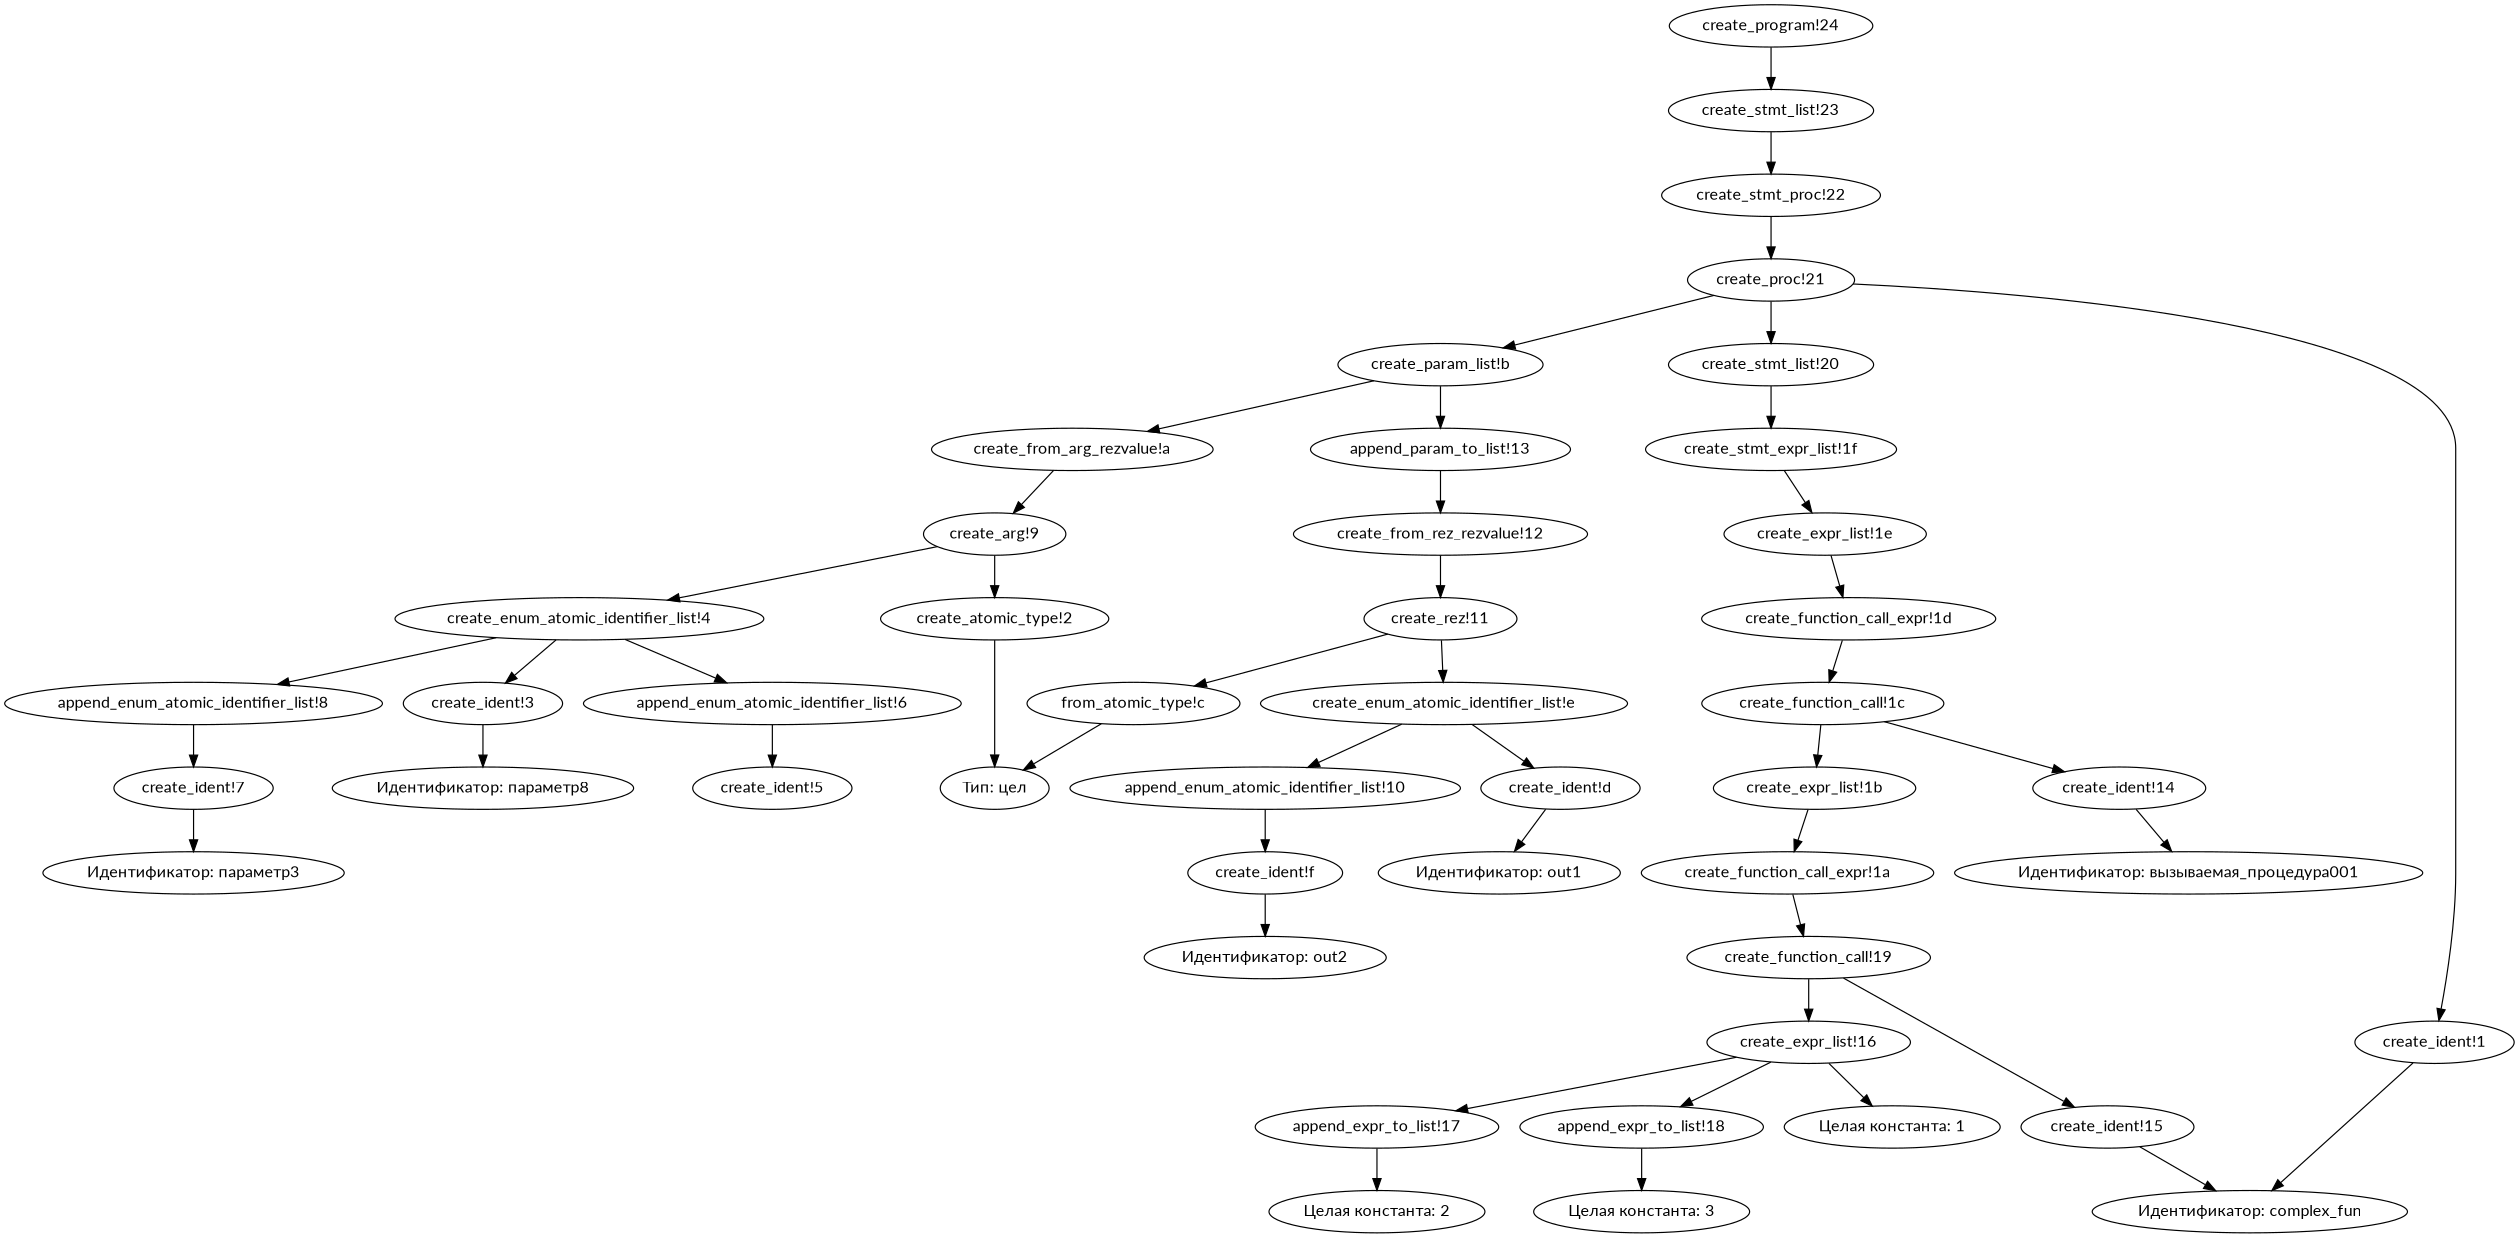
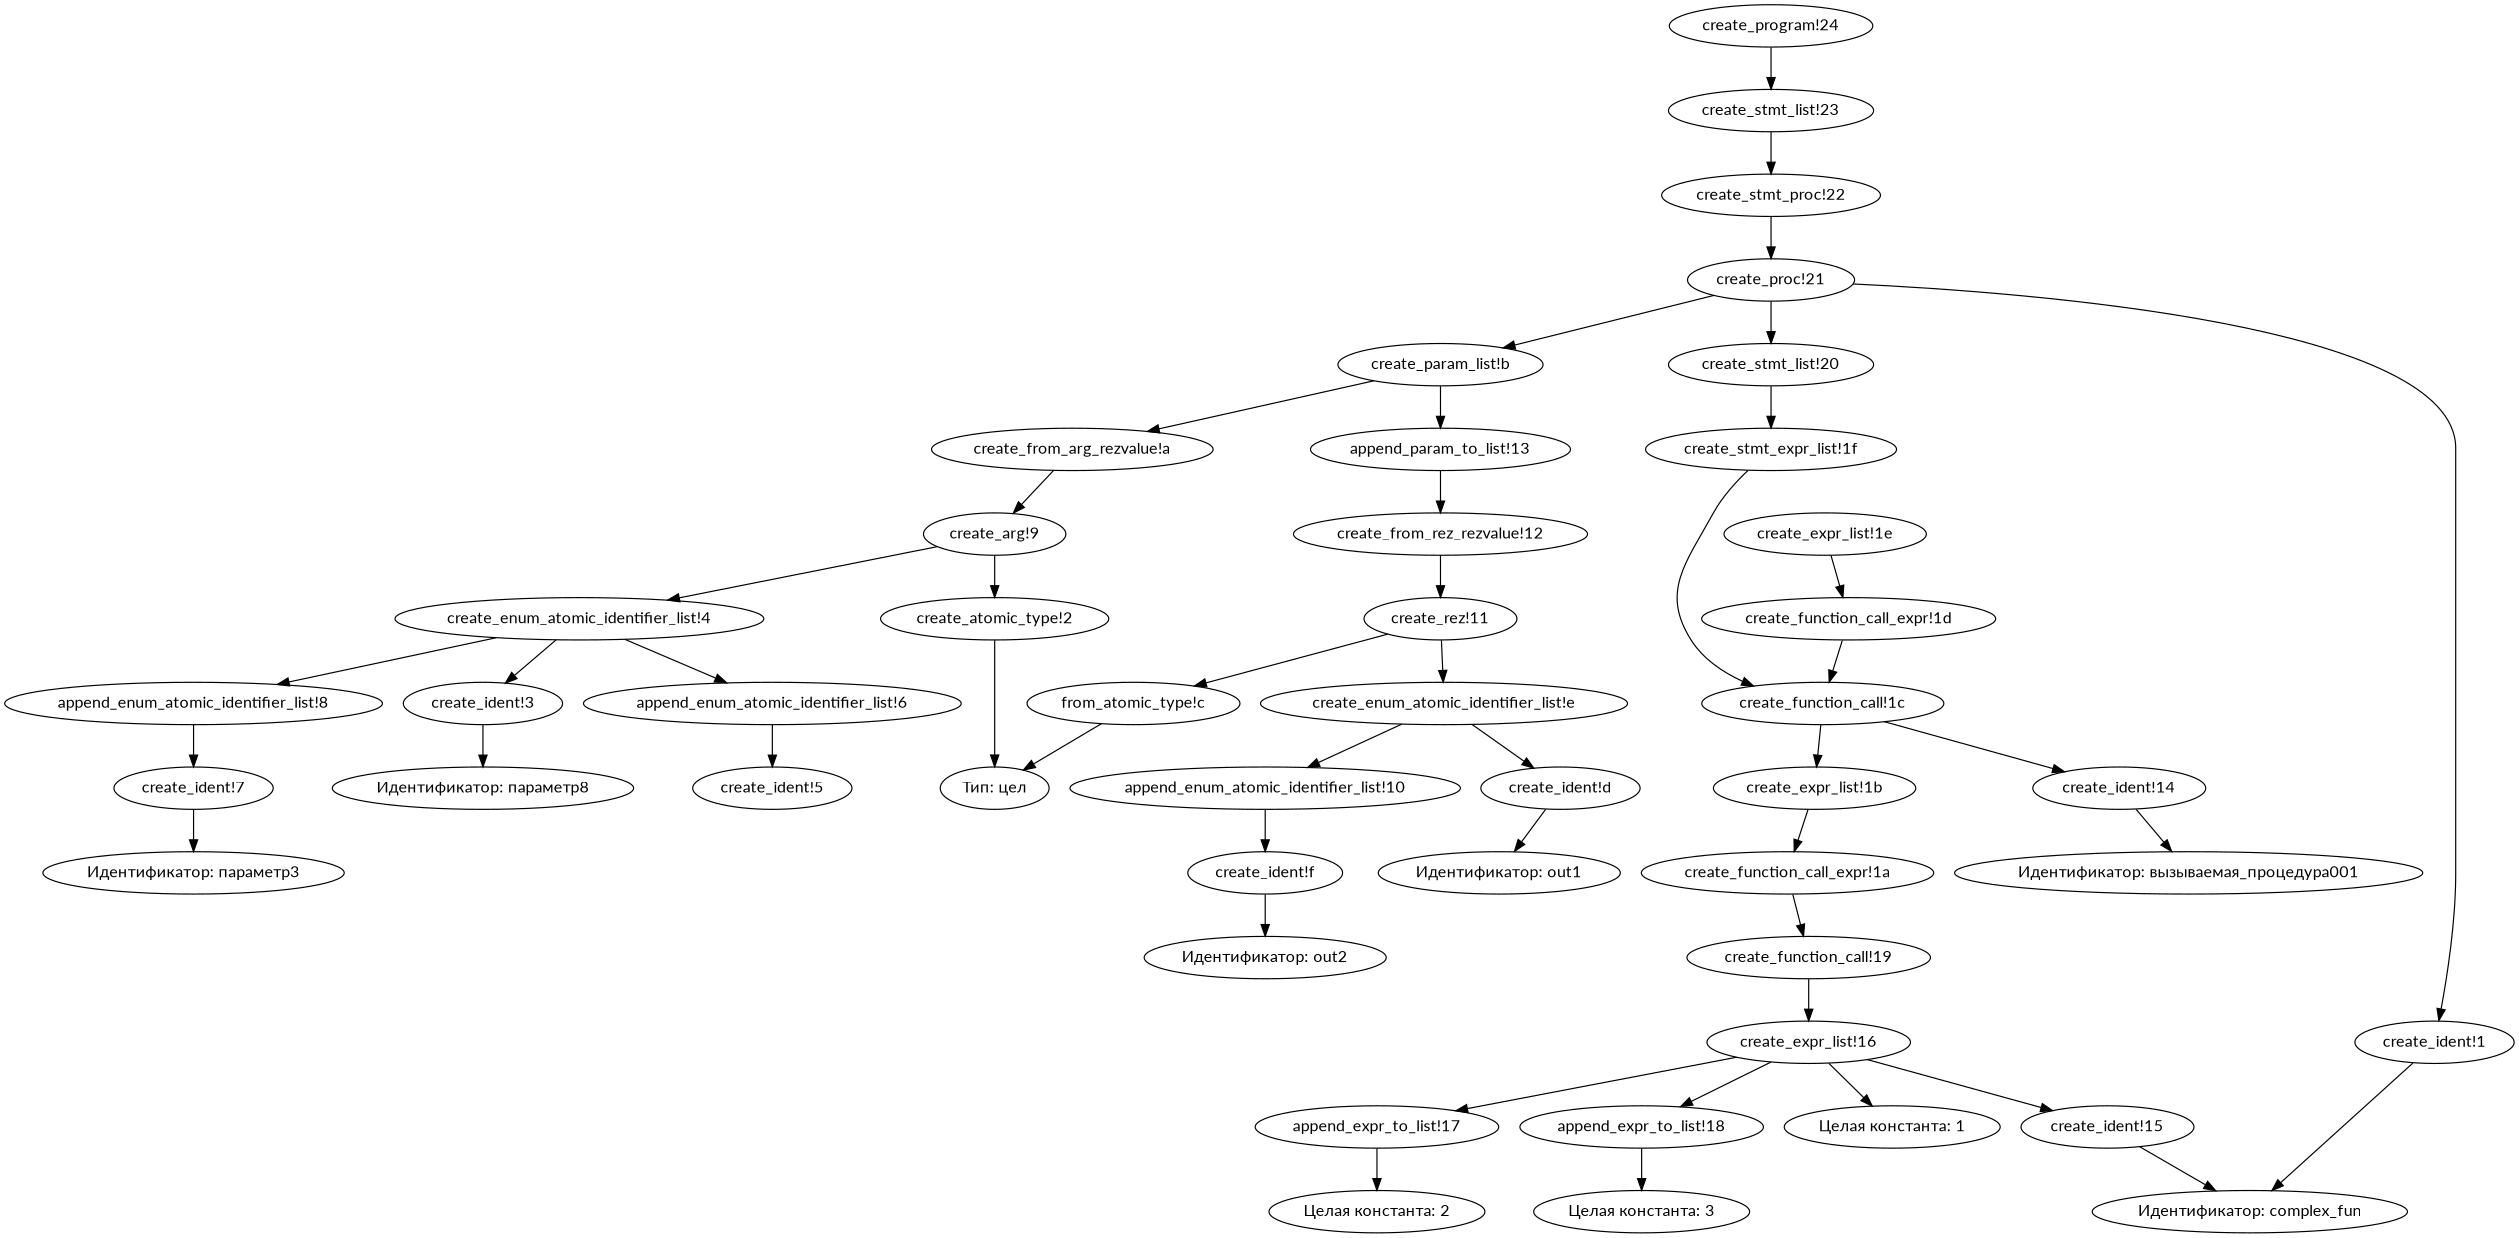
edge "create_stmt_expr_list!1f" -> "create_expr_list!1e": now "create_stmt_expr_list!1f" -> "create_function_call!1c"
edge "create_function_call!19" -> "create_ident!15": now "create_expr_list!16" -> "create_ident!15"
